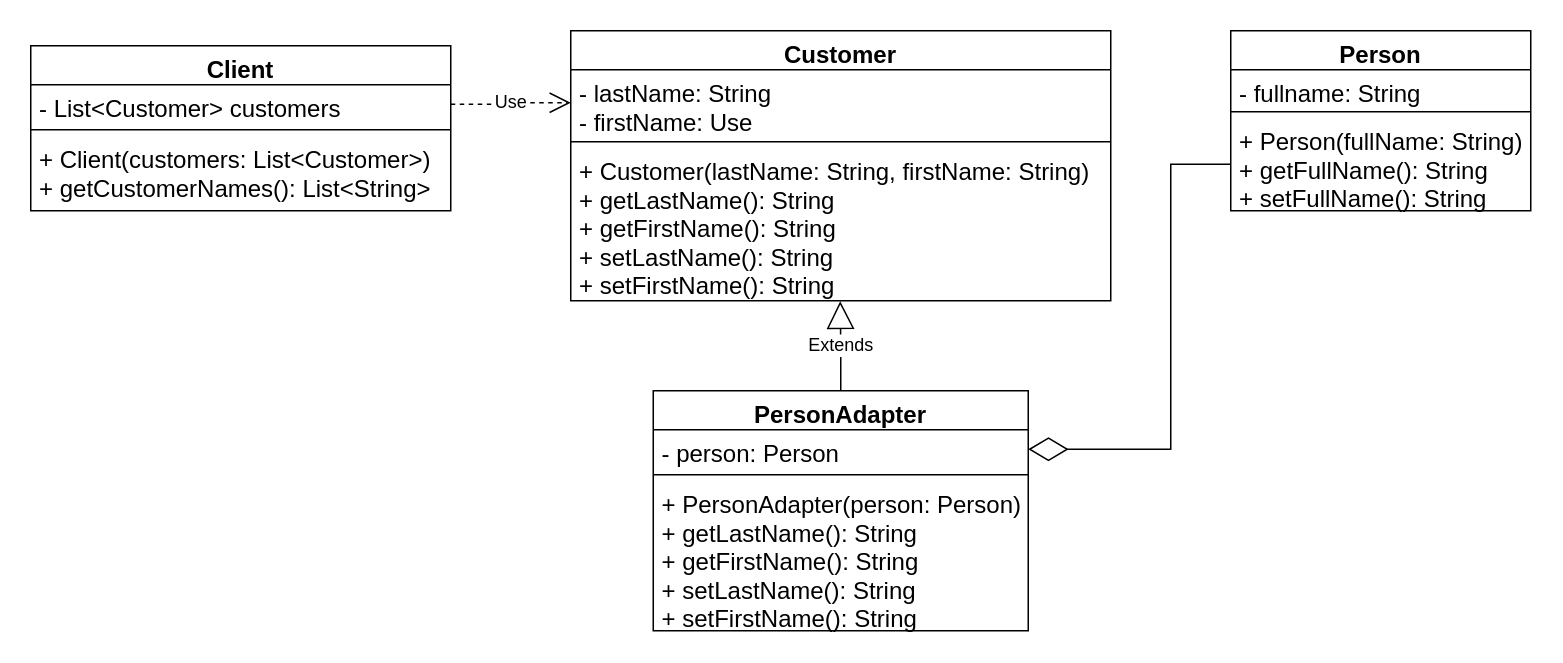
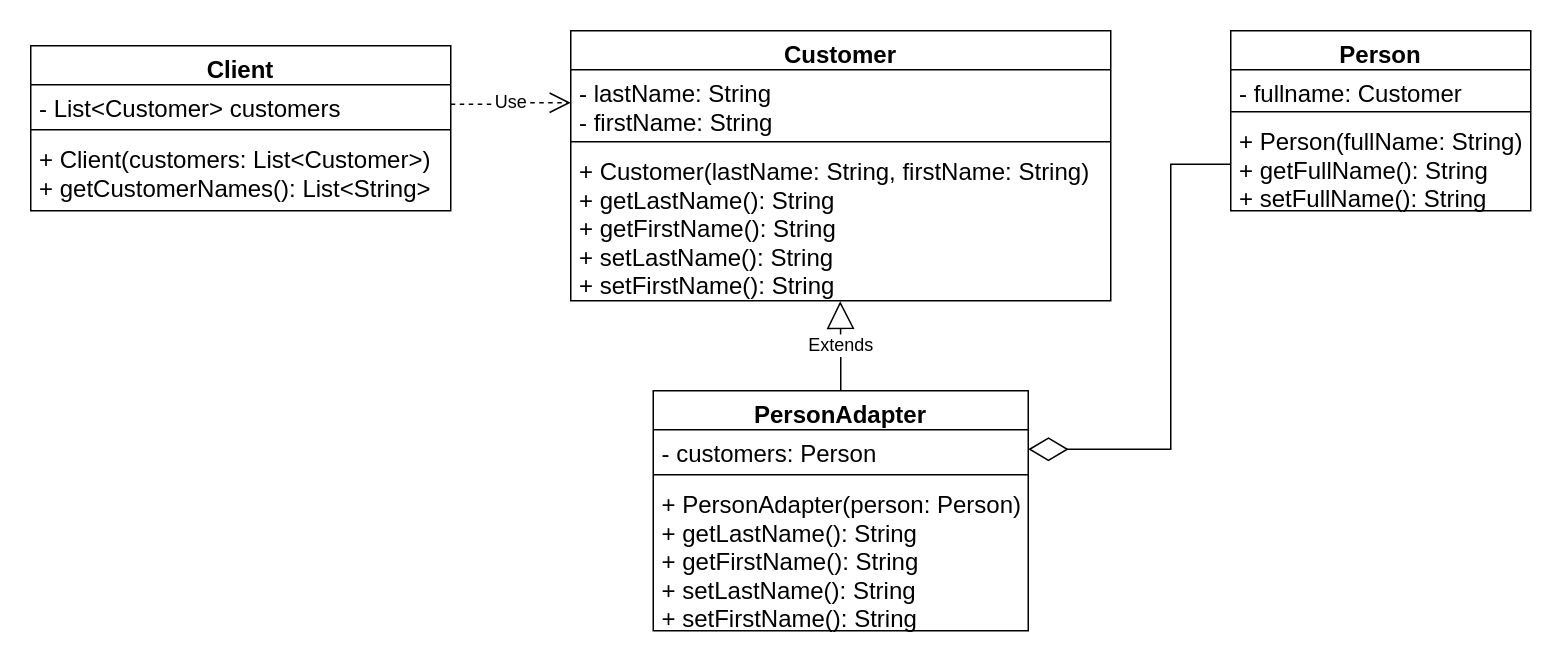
node "- lastName: String - firstName: Use": label "- lastName: String - firstName: Use" -> "- lastName: String - firstName: String"
node "- fullname: String": label "- fullname: String" -> "- fullname: Customer"
node "- person: Person": label "- person: Person" -> "- customers: Person"
